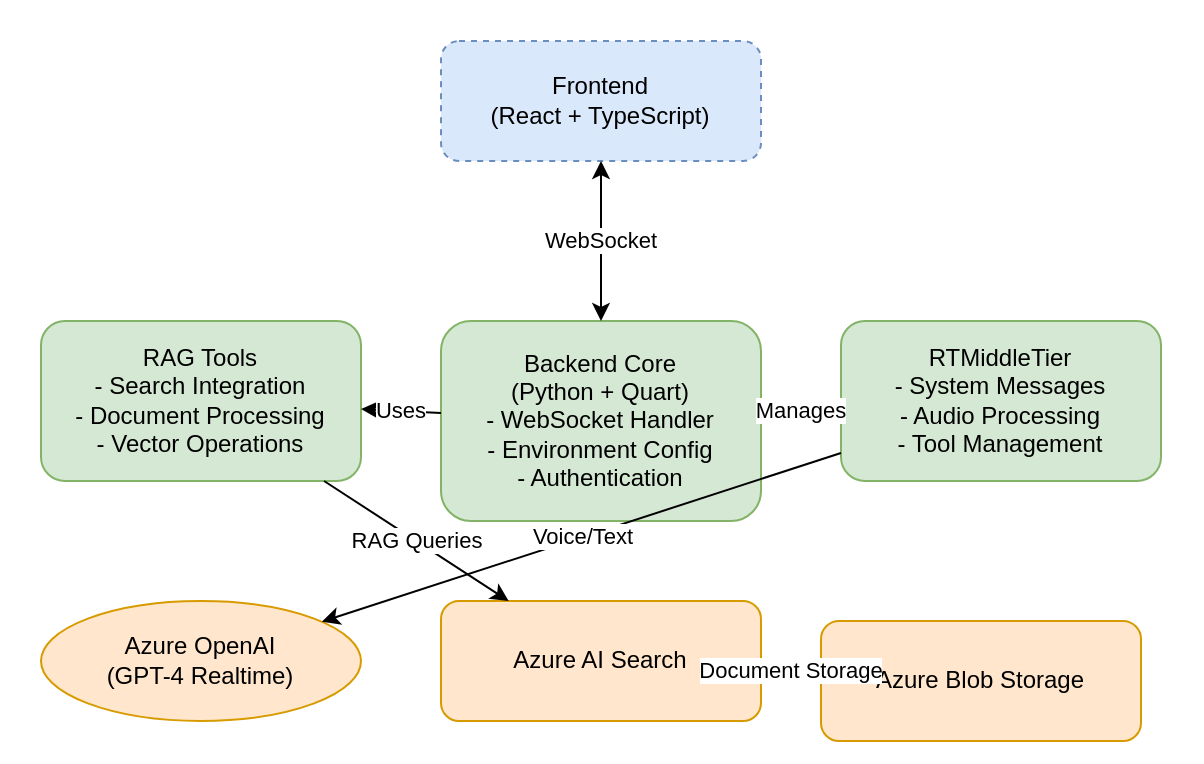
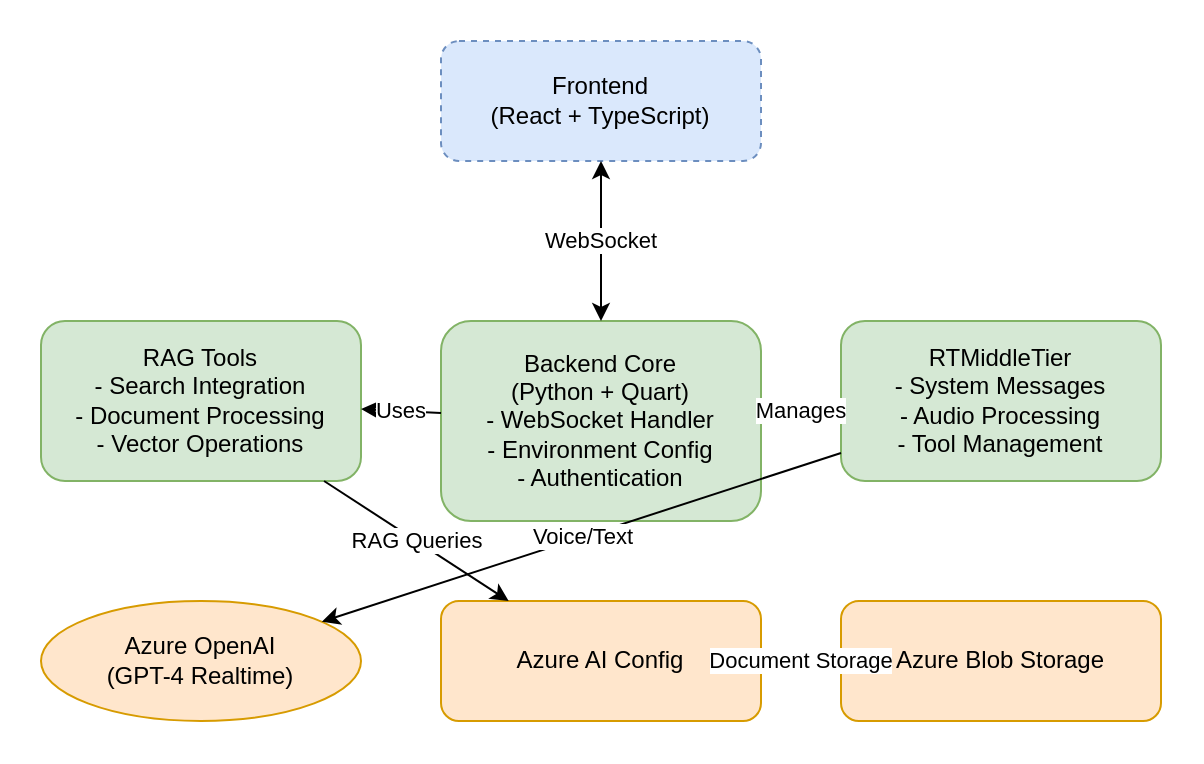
node "Azure AI Search": label "Azure AI Search" -> "Azure AI Config"
node "Azure Blob Storage": moved (981, 681) -> (1001, 661)
